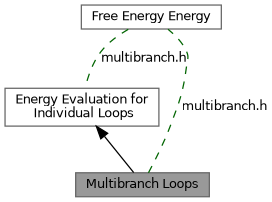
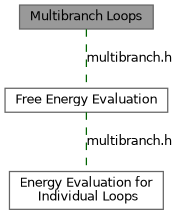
node "Free Energy Energy": label "Free Energy Energy" -> "Free Energy Evaluation"
edge "Multibranch Loops" -> "Energy Evaluation for Individual Loops": removed
